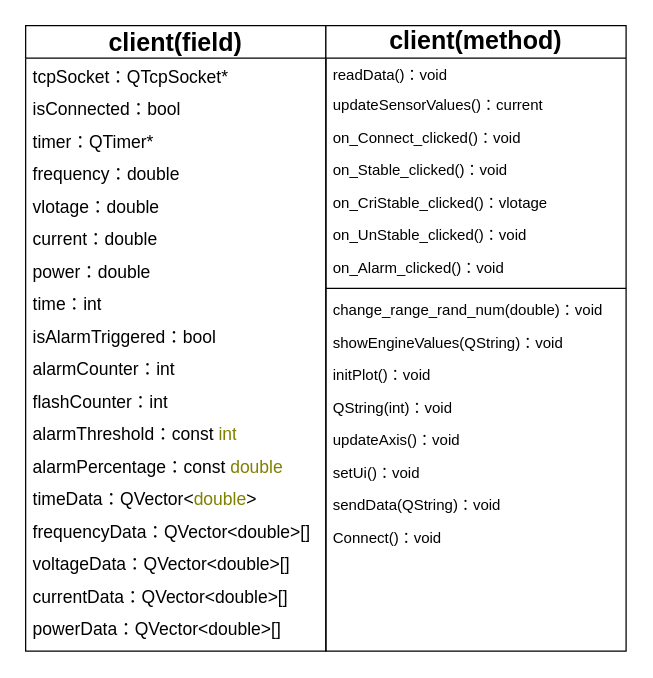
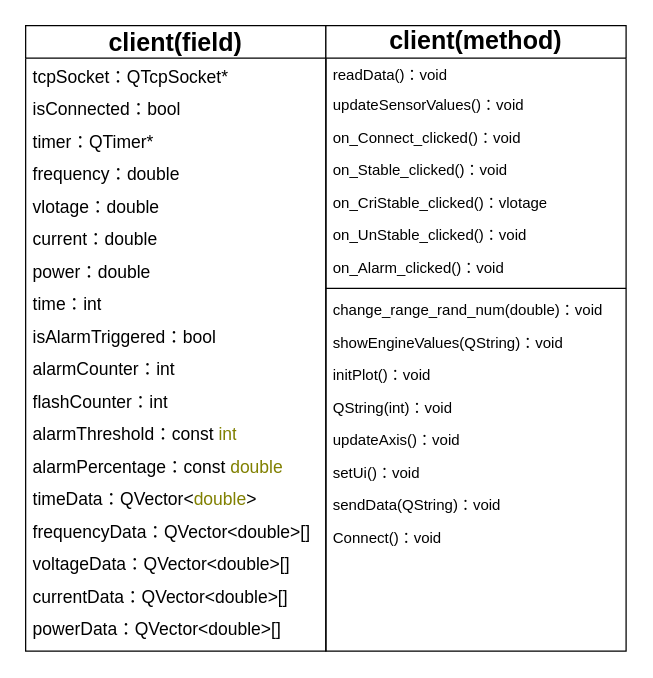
node "updateSensorValues()：current": label "updateSensorValues()：current" -> "updateSensorValues()：void"
